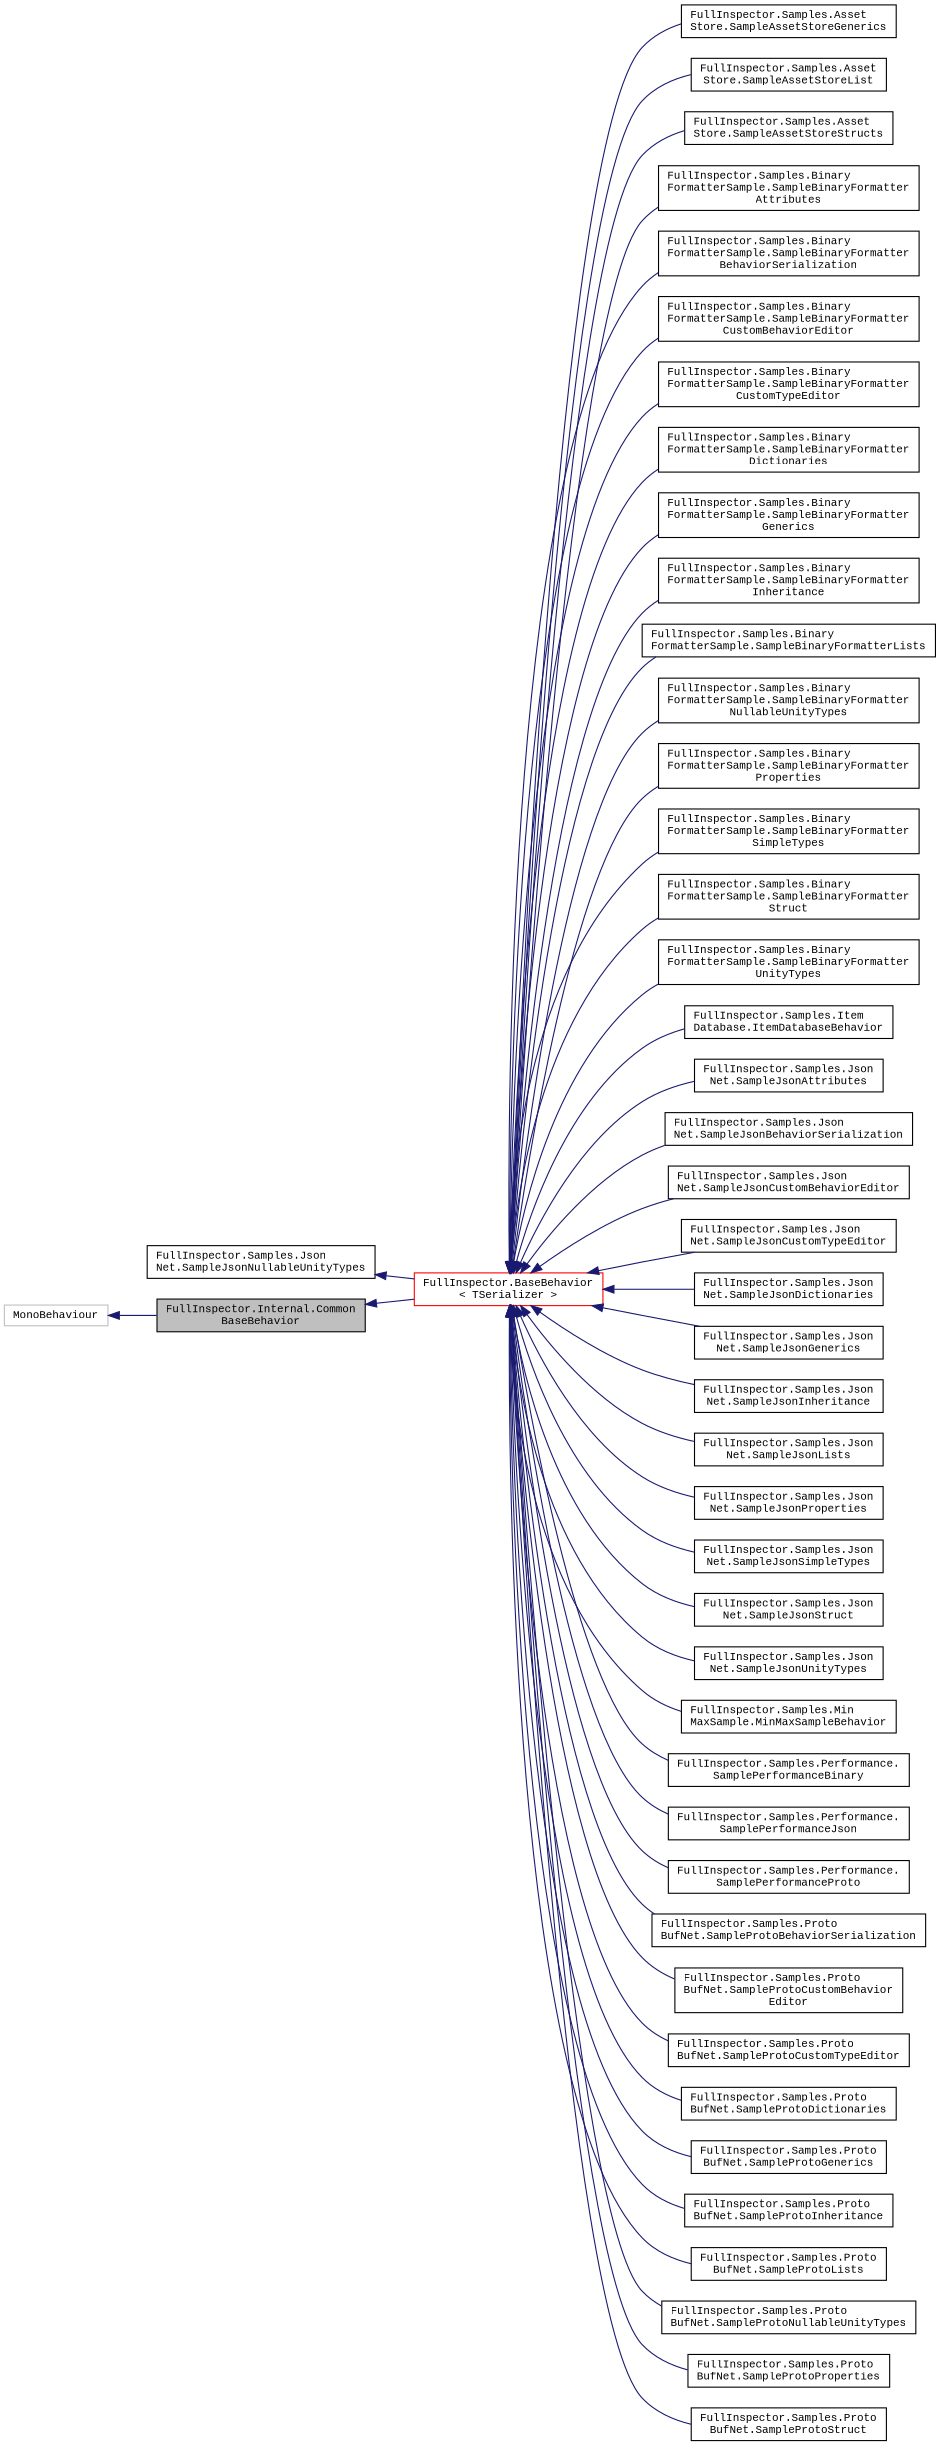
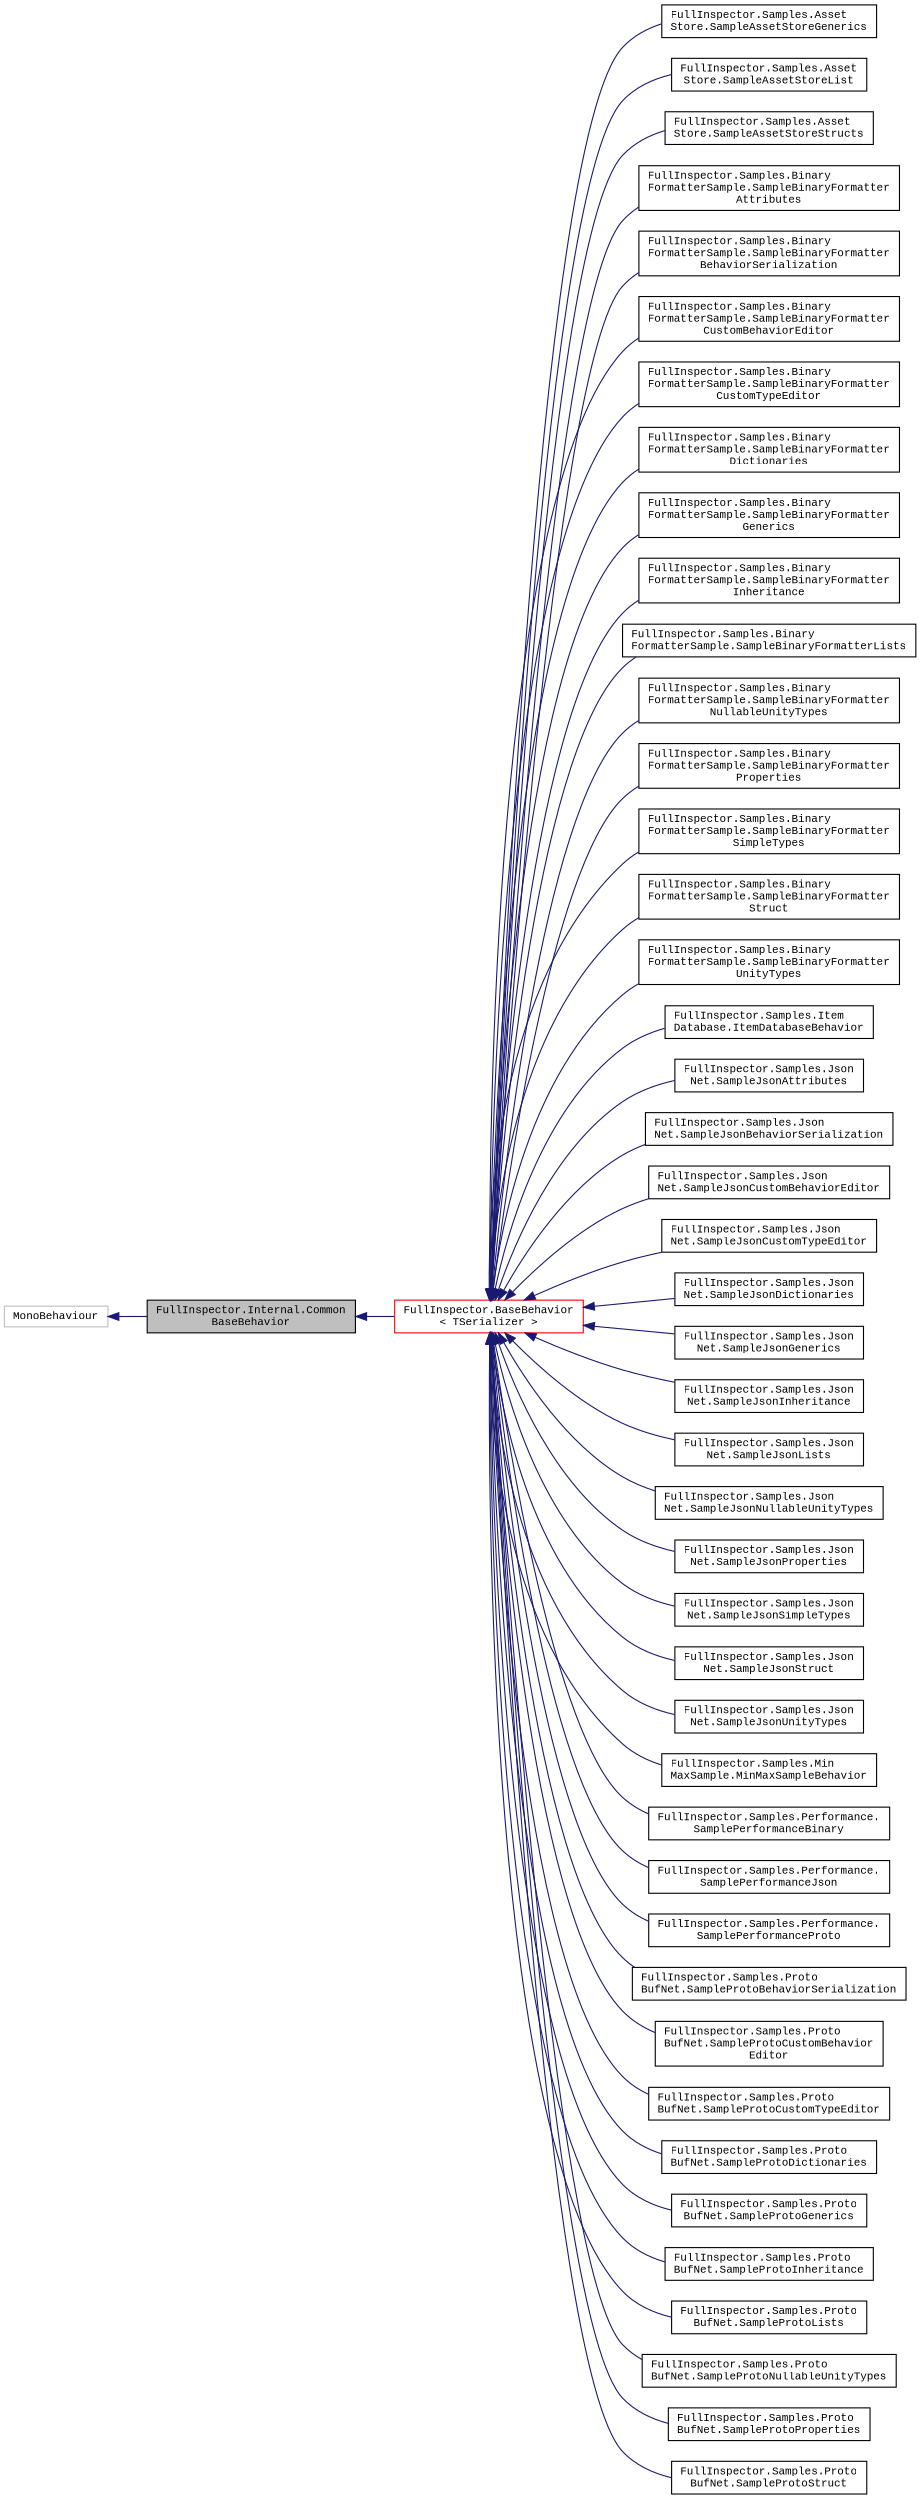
edge "FullInspector.BaseBehavior < TSerializer >" -> "FullInspector.Samples.Json Net.SampleJsonNullableUnityTypes": reversed
